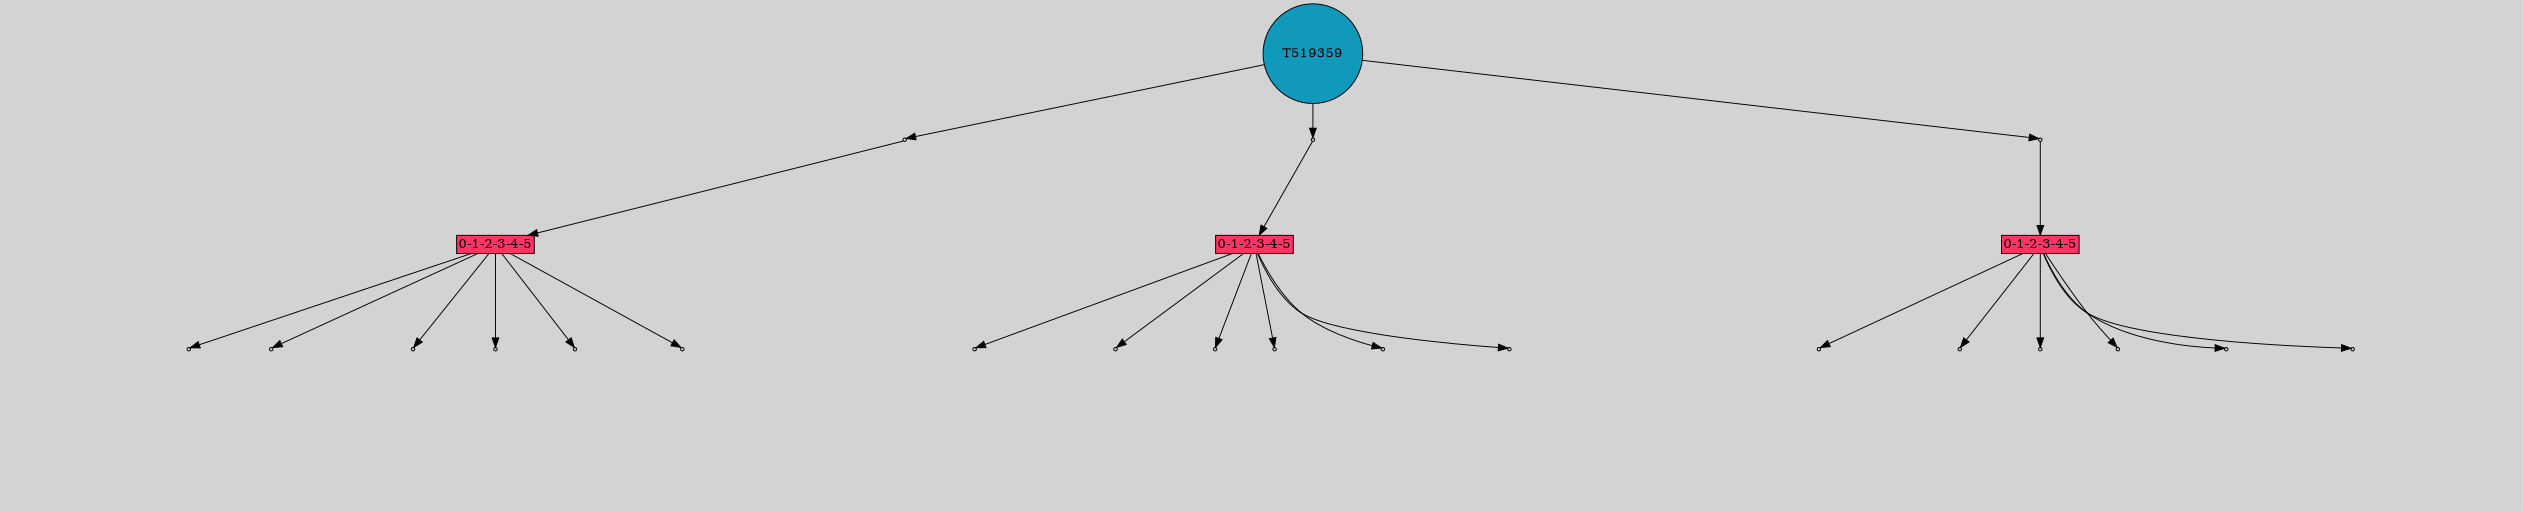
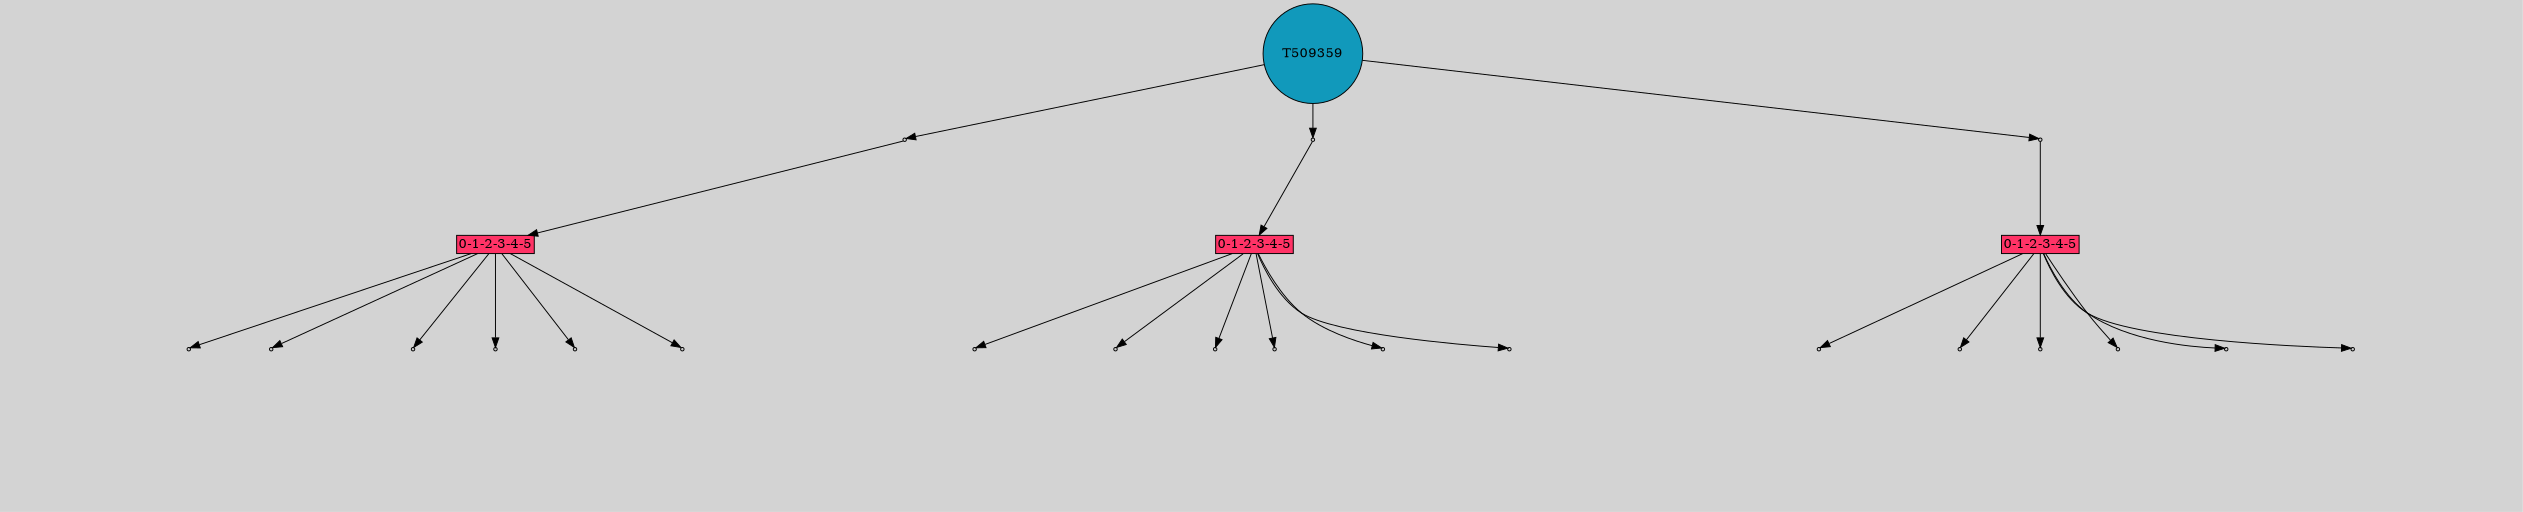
node "T519359": label "T519359" -> "T509359"
